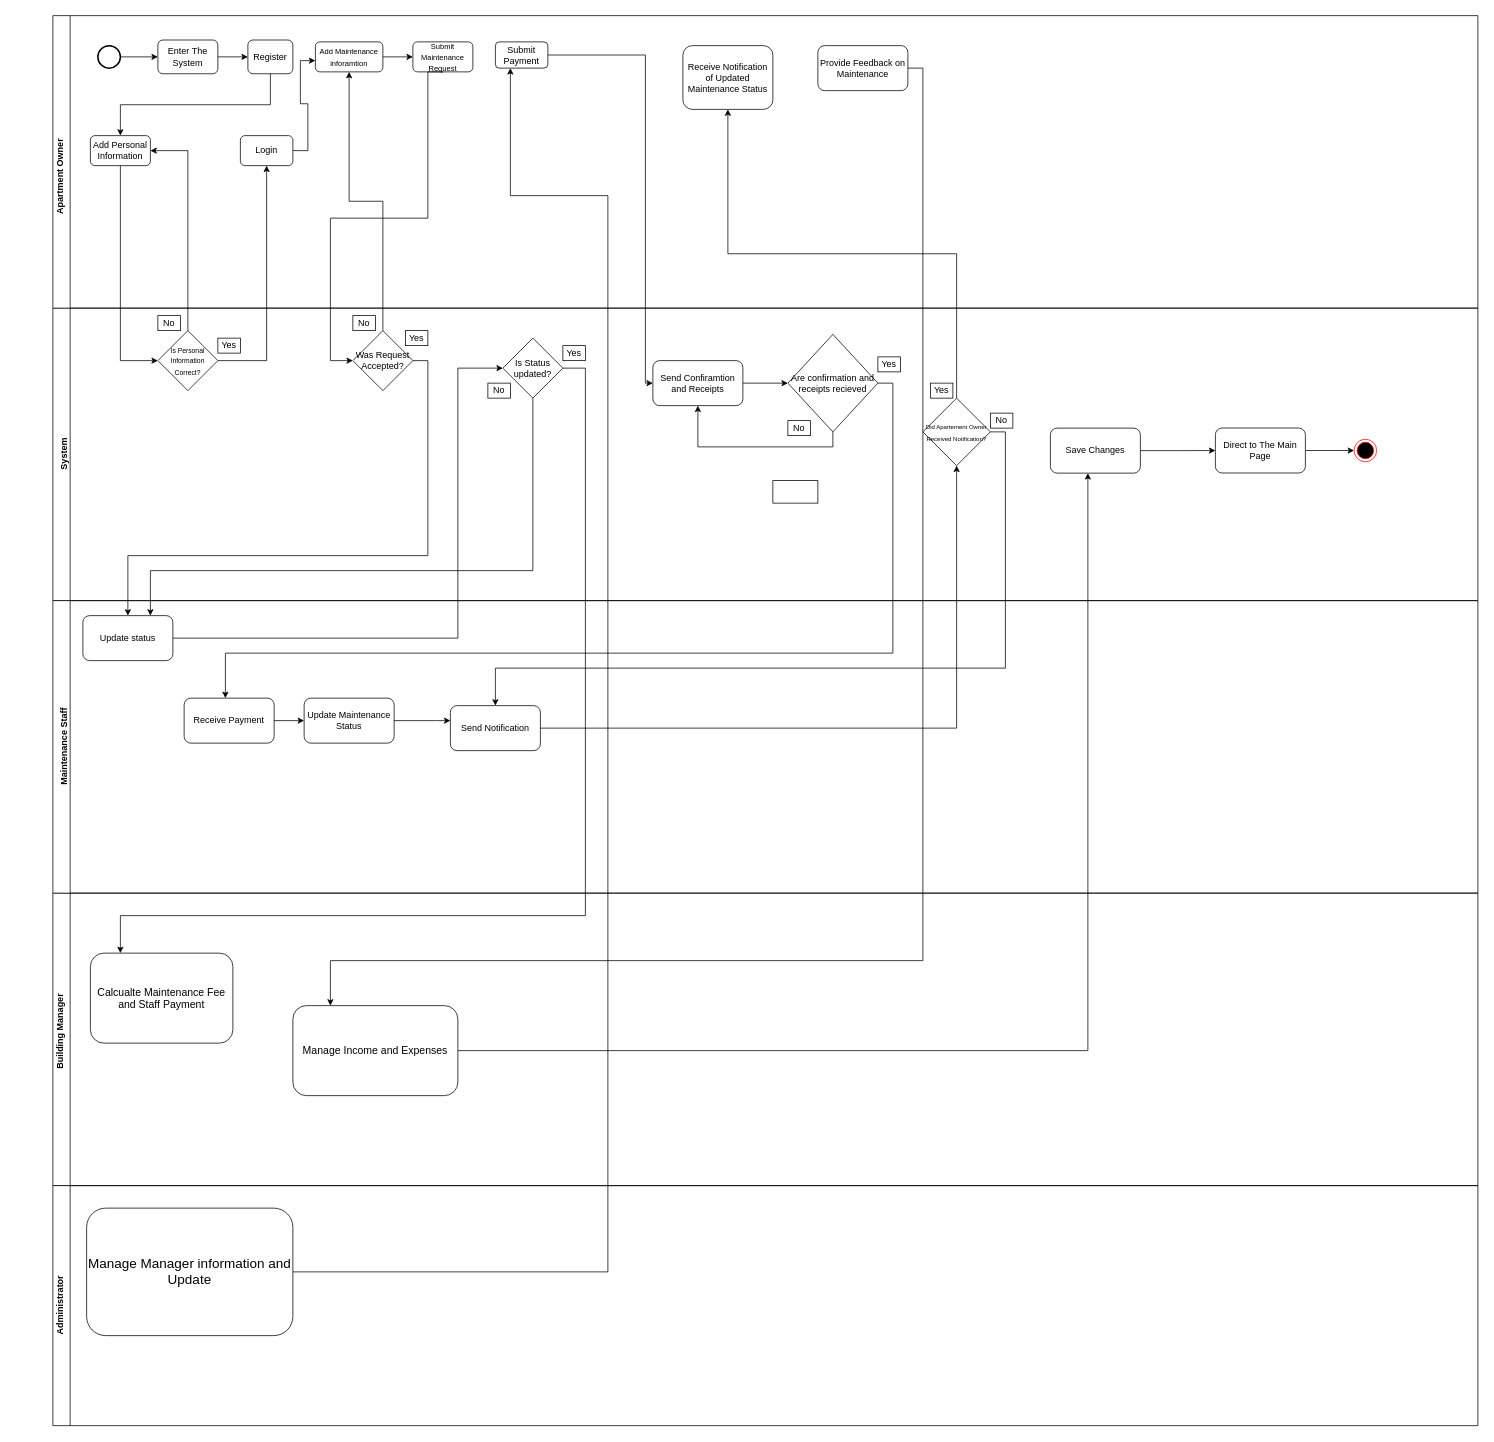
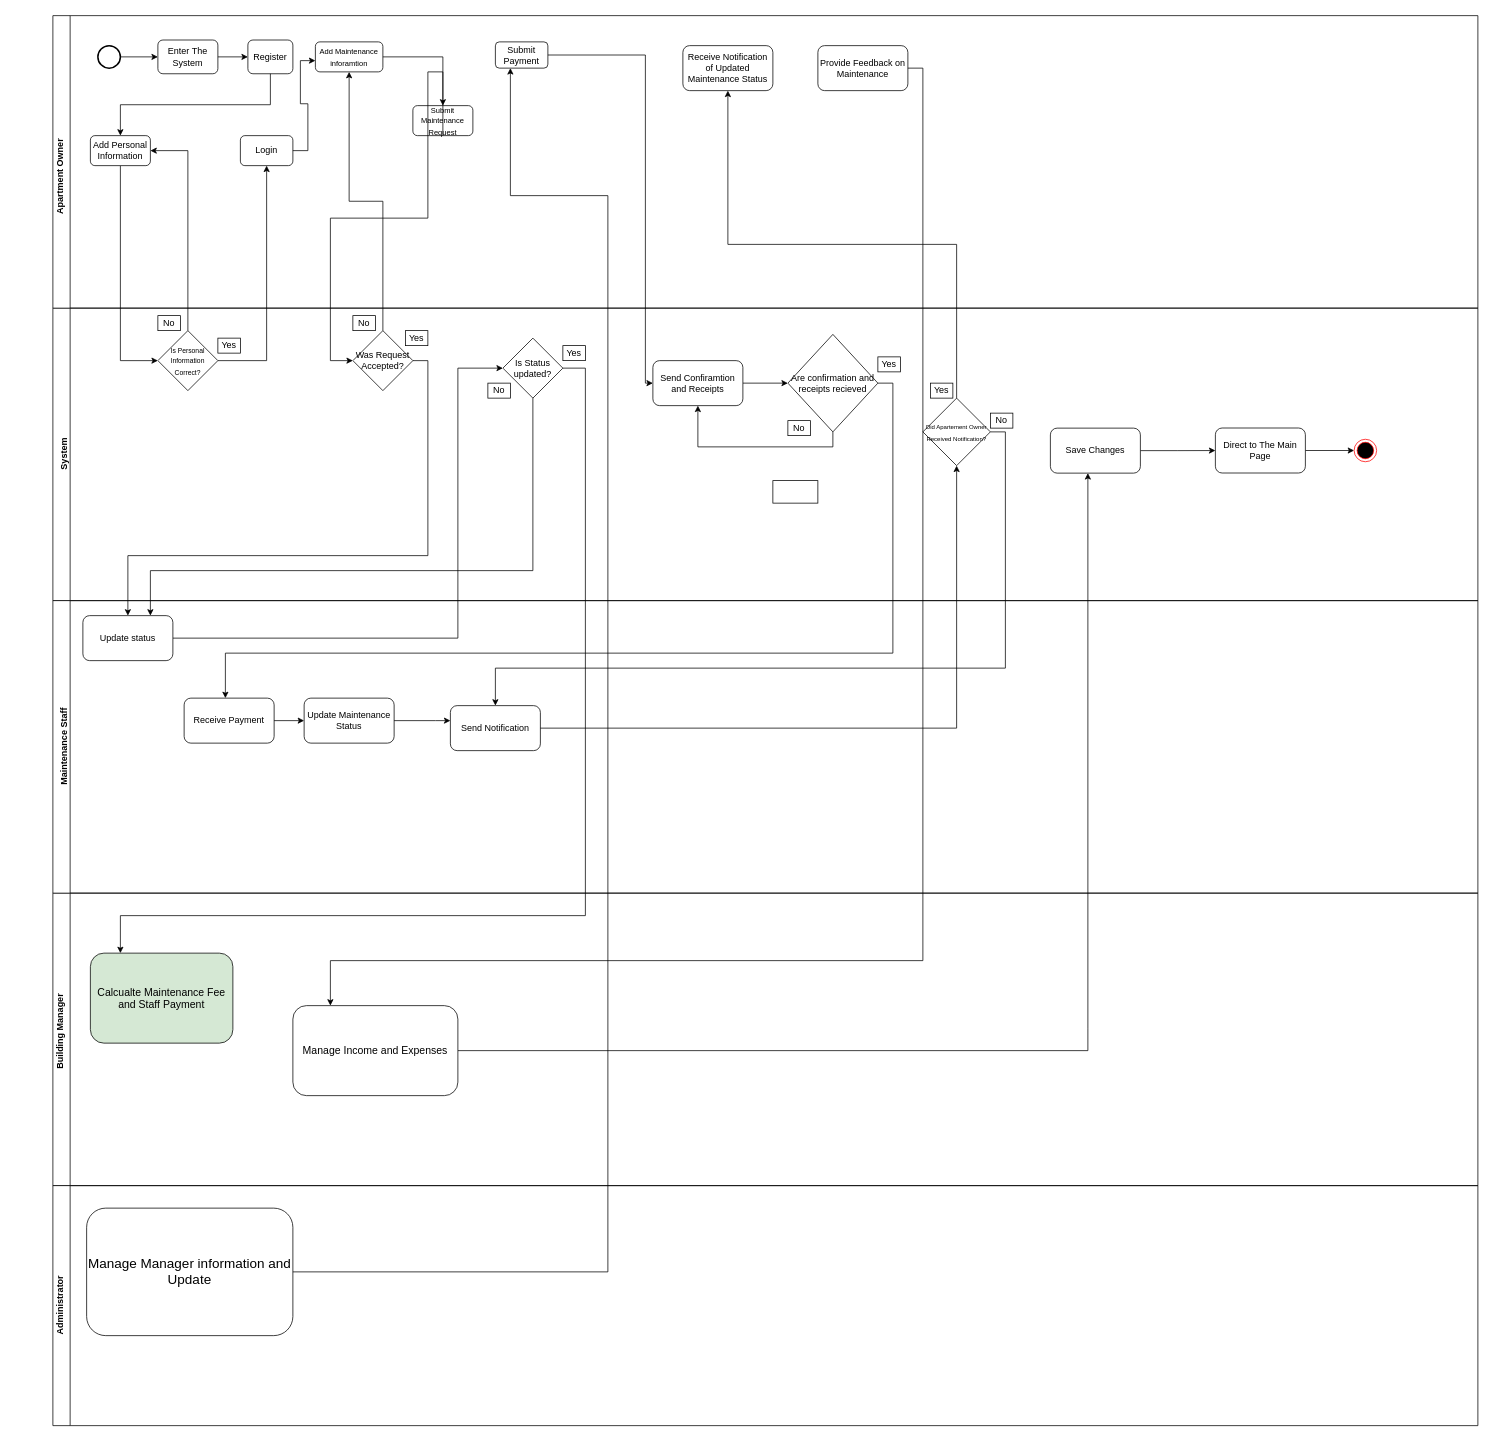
node "Submit Maintenance Request": moved (443, 57) -> (443, 120)
node "Receive Notification of Updated Maintenance Status": size 90x64 -> 90x45
node "Calcualte Maintenance Fee and Staff Payment": fillcolor #ffffff -> #d5e8d4
